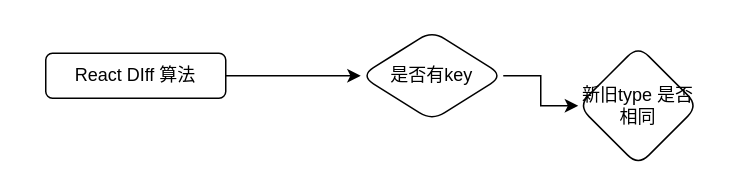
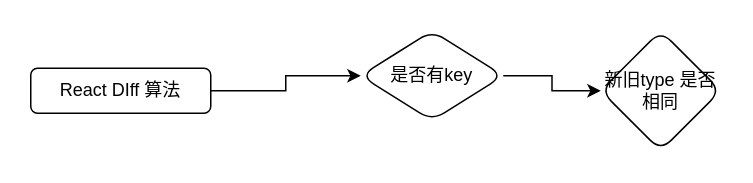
node "React DIff 算法": moved (136, 76) -> (121, 91)
node "新旧type 是否相同": moved (638, 106) -> (661, 91)
